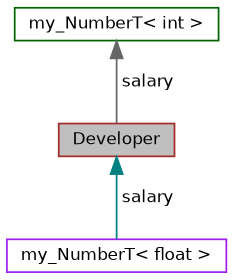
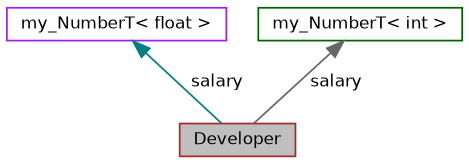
edge "my_NumberT< float >" -> "Developer": reversed
